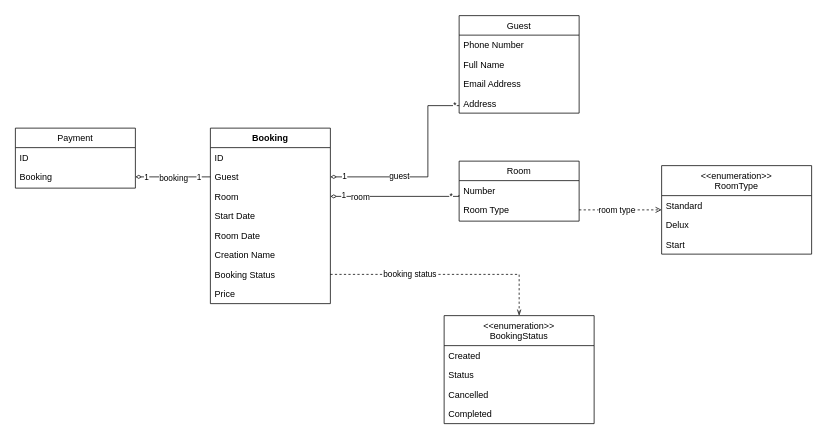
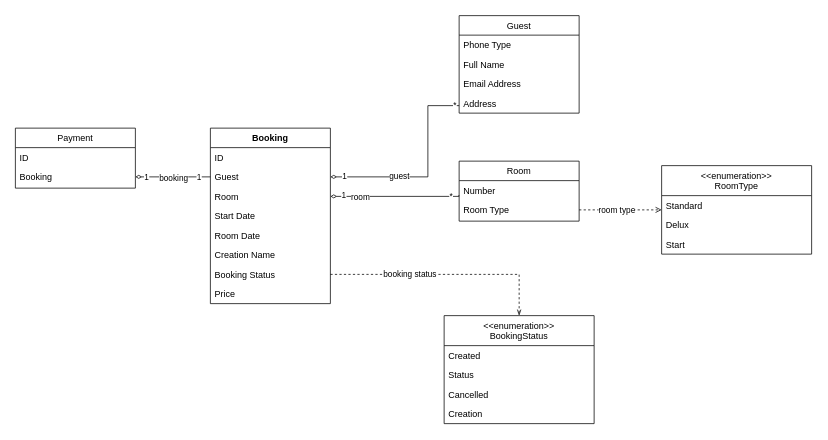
node "Phone Number": label "Phone Number" -> "Phone Type"
node "Completed": label "Completed" -> "Creation"
